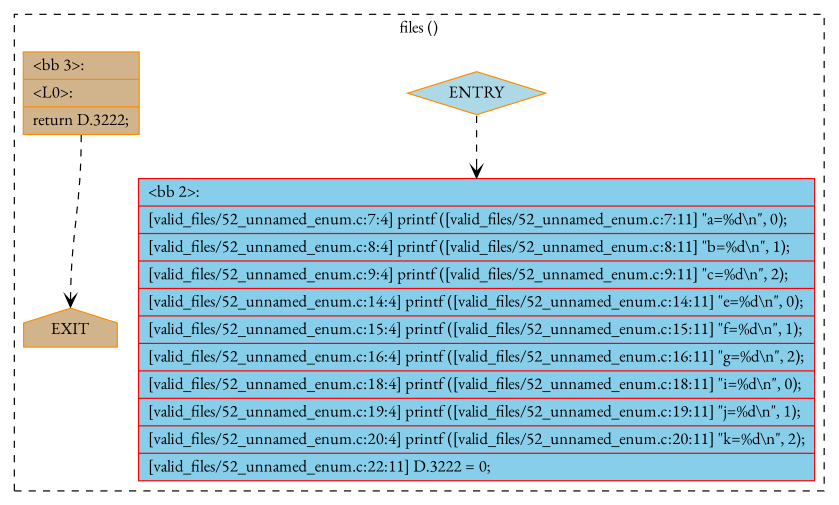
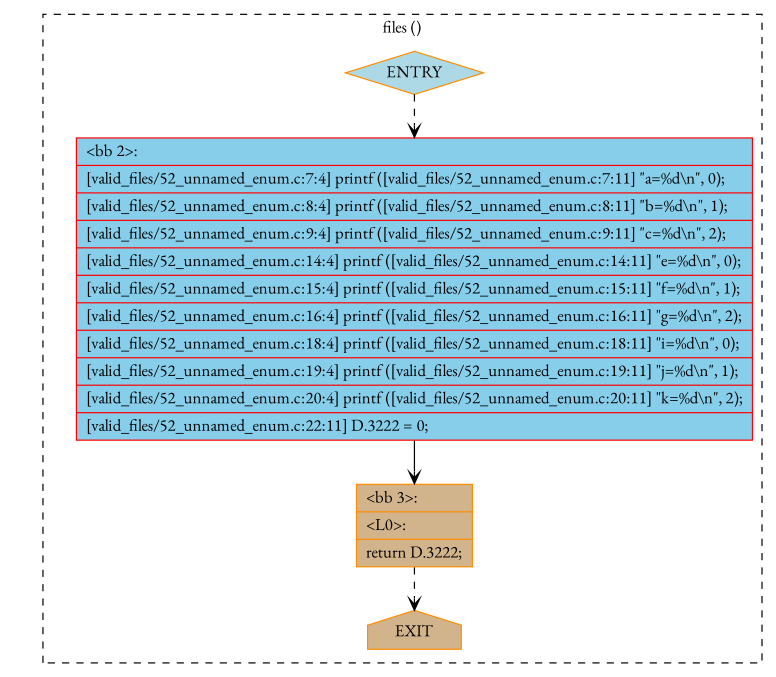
edge "<bb 2>:" -> "<bb 3>:": added
